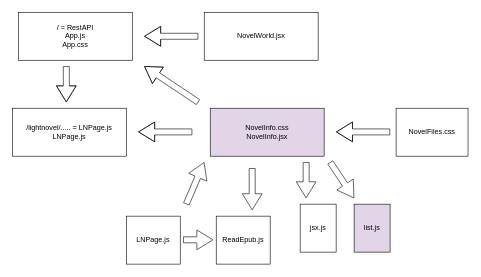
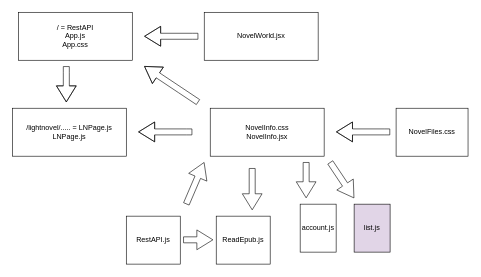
node "NovelInfo.css NovelInfo.jsx": fillcolor #e1d5e7 -> #ffffff
node "jsx.js": label "jsx.js" -> "account.js"
node "LNPage.js": label "LNPage.js" -> "RestAPI.js"
